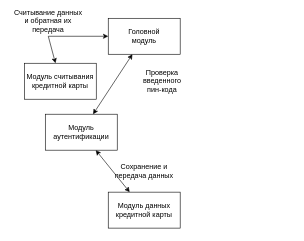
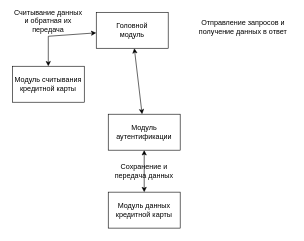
node "Отправление запросов и получение данных в ответ": added
node "Головной модуль": moved (144, 36) -> (132, 30)
node "Модуль считывания кредитной карты": moved (60, 81) -> (48, 84)
node "Проверка введенного пин-кода": removed
node "Модуль аутентификации": moved (81, 132) -> (144, 132)
